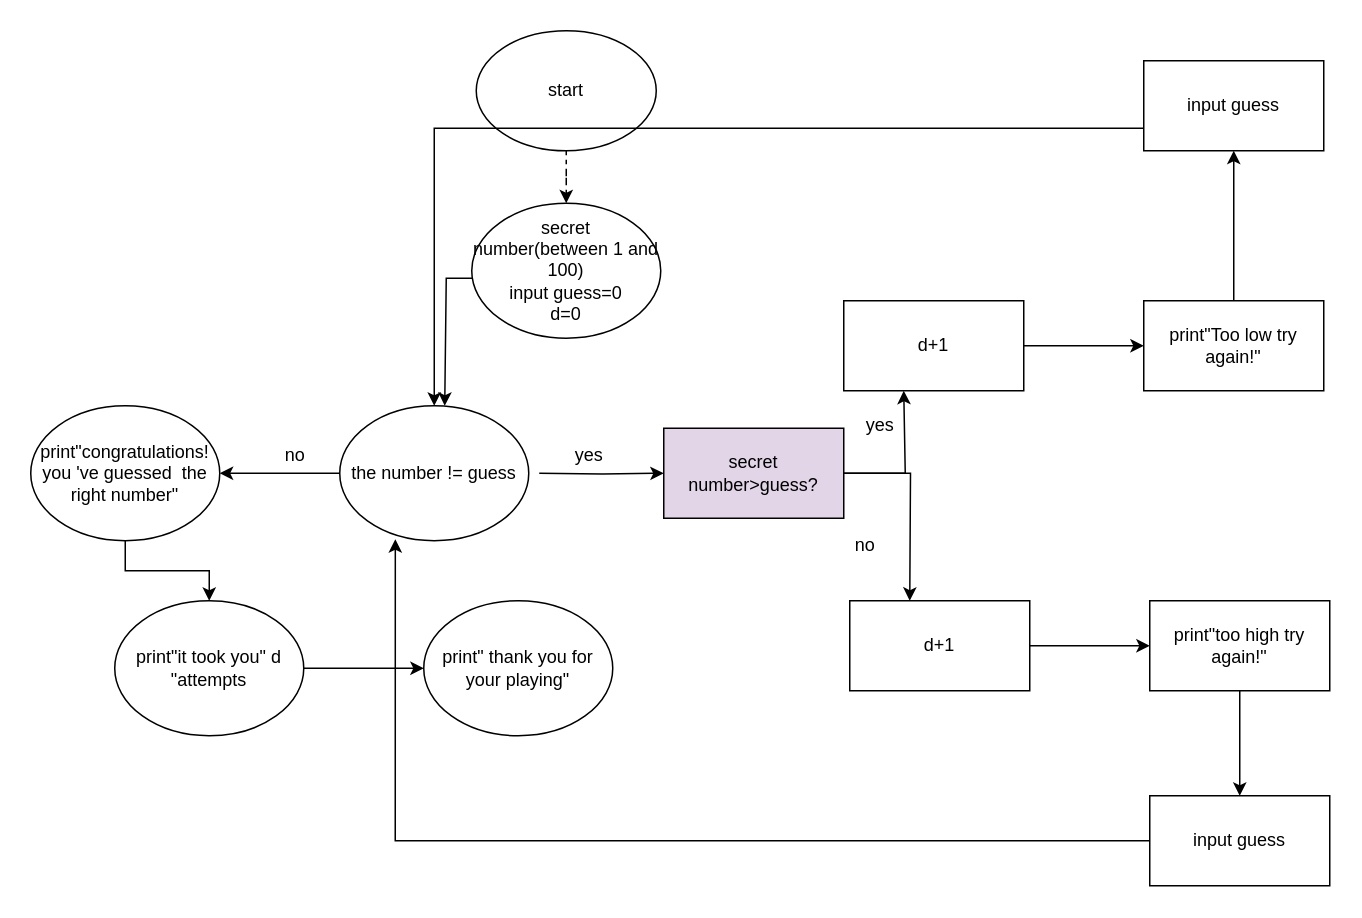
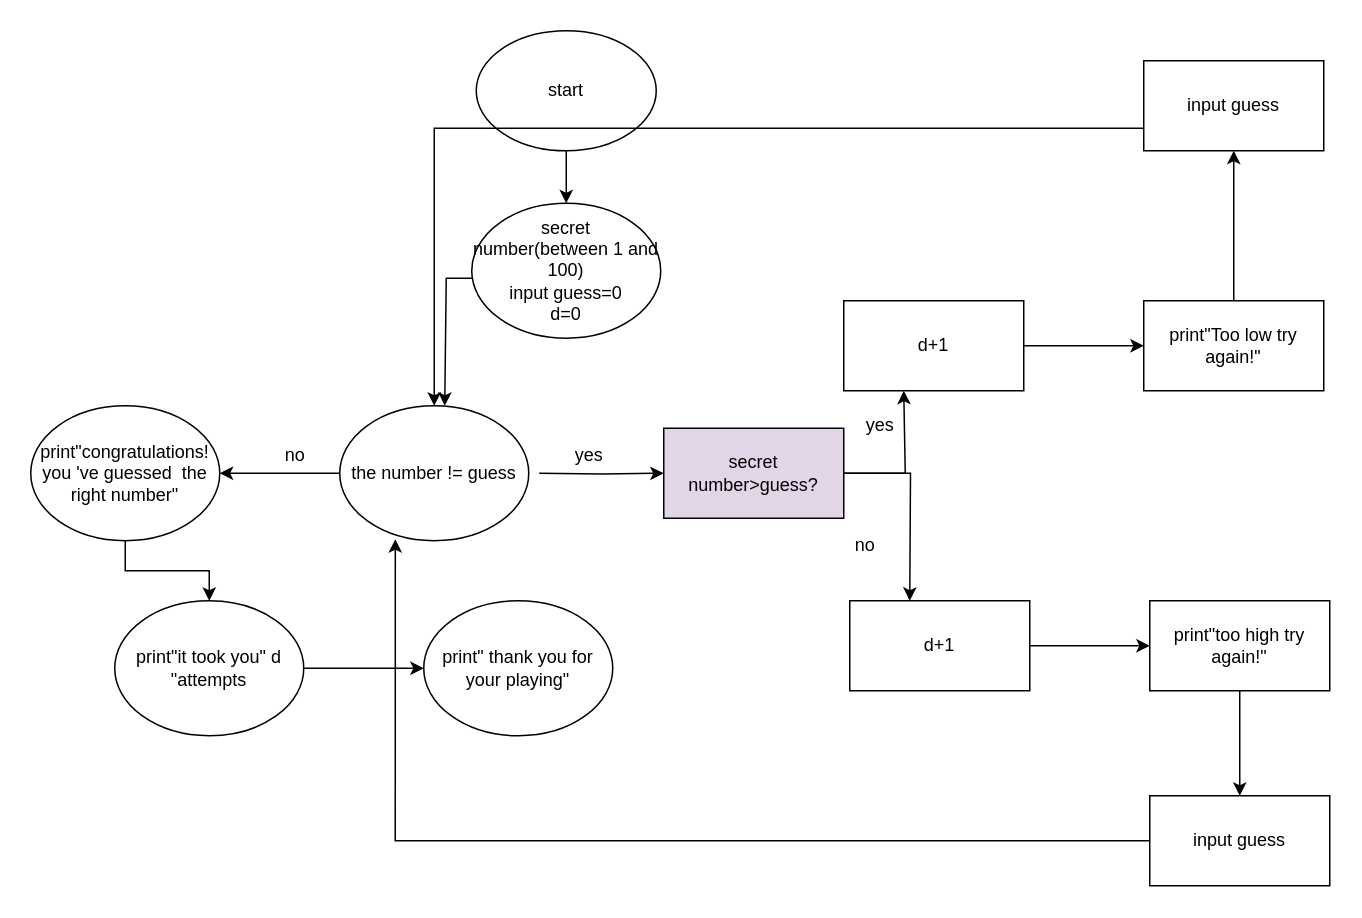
edge "start" -> "secret number(between 1 and 100) input guess=0 d=0": style dashed -> solid
